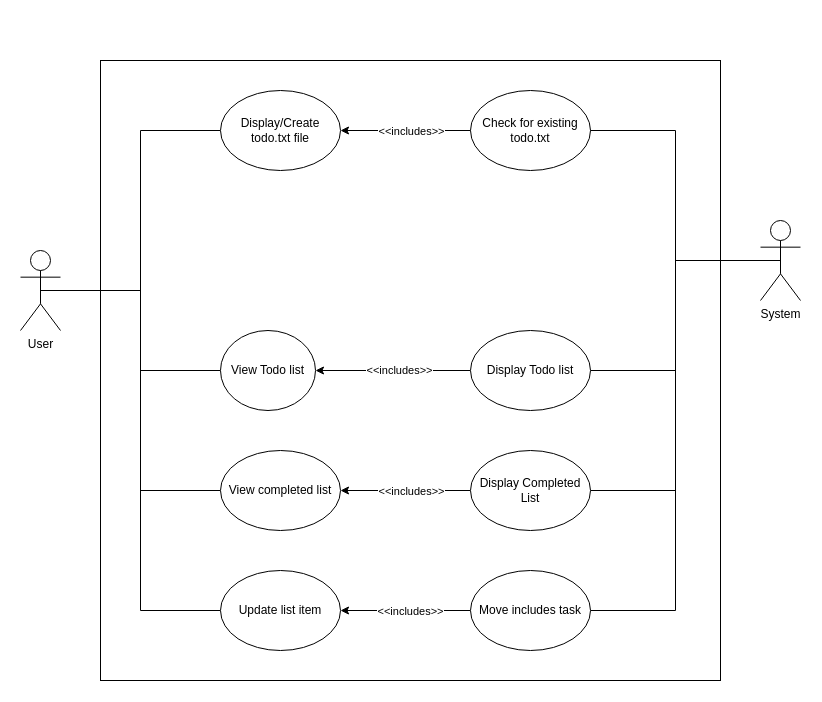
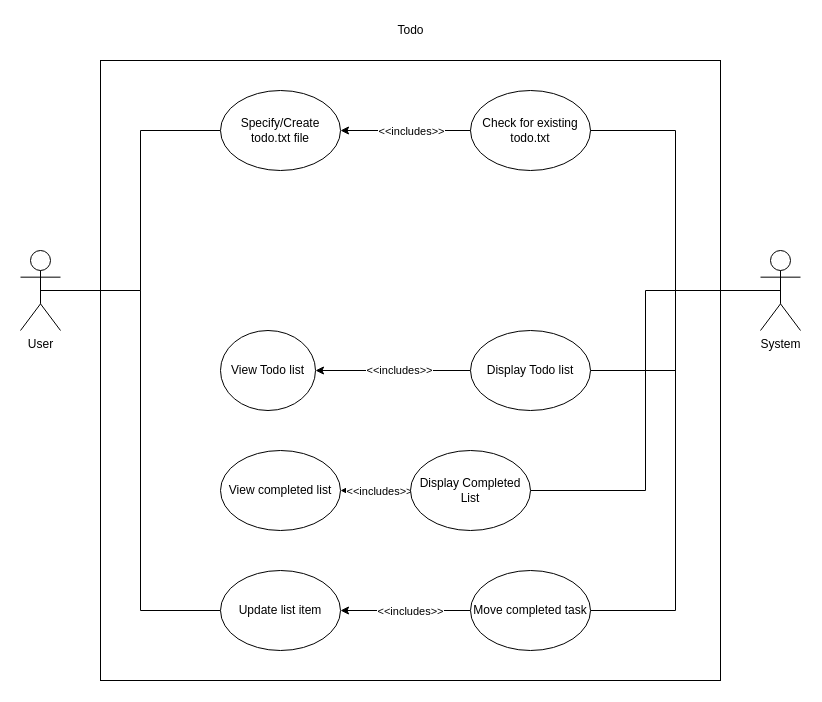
node "Todo": added
node "Display/Create todo.txt file": label "Display/Create todo.txt file" -> "Specify/Create todo.txt file"
node "System": moved (781, 261) -> (781, 291)
edge "User" -- "View Todo list": removed
edge "User" -- "View completed list": removed
node "Display Completed List": moved (531, 491) -> (471, 491)
node "Move includes task": label "Move includes task" -> "Move completed task"
